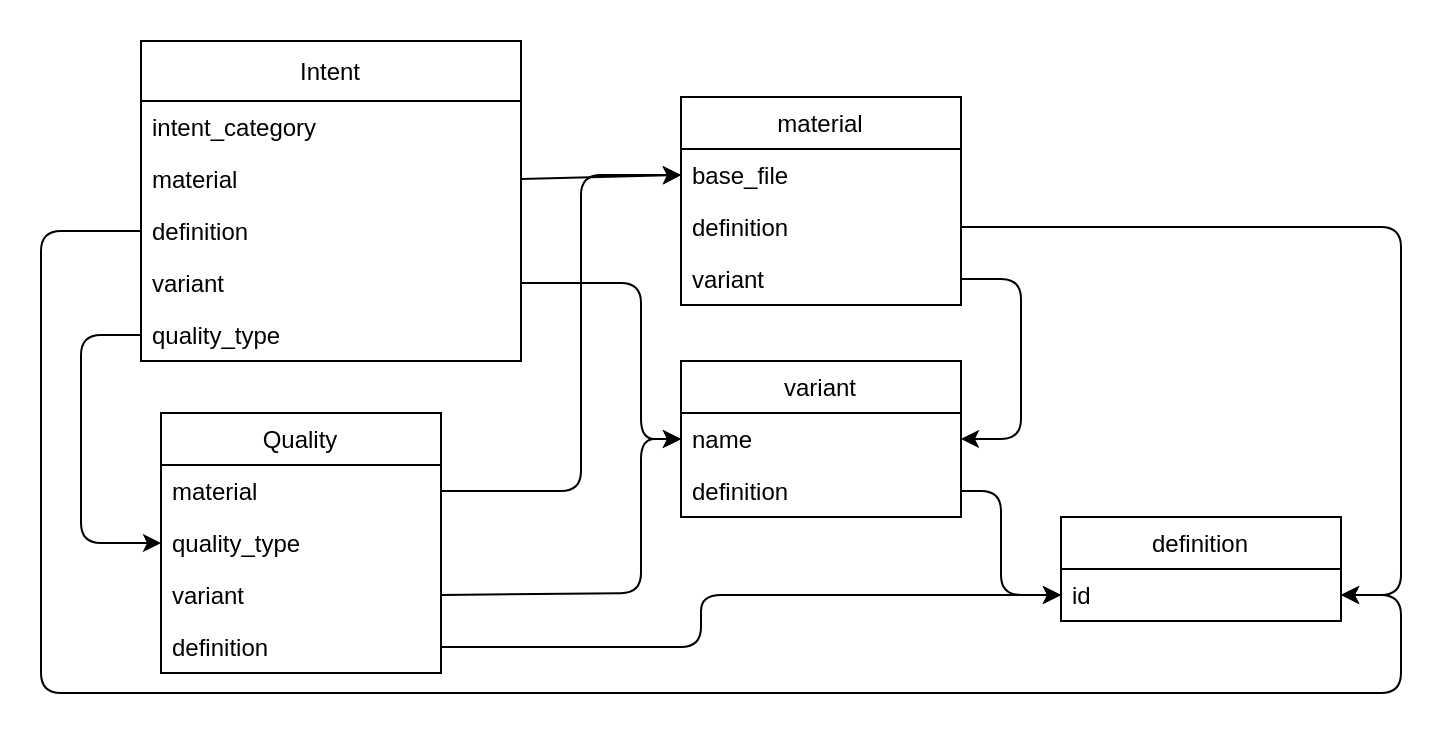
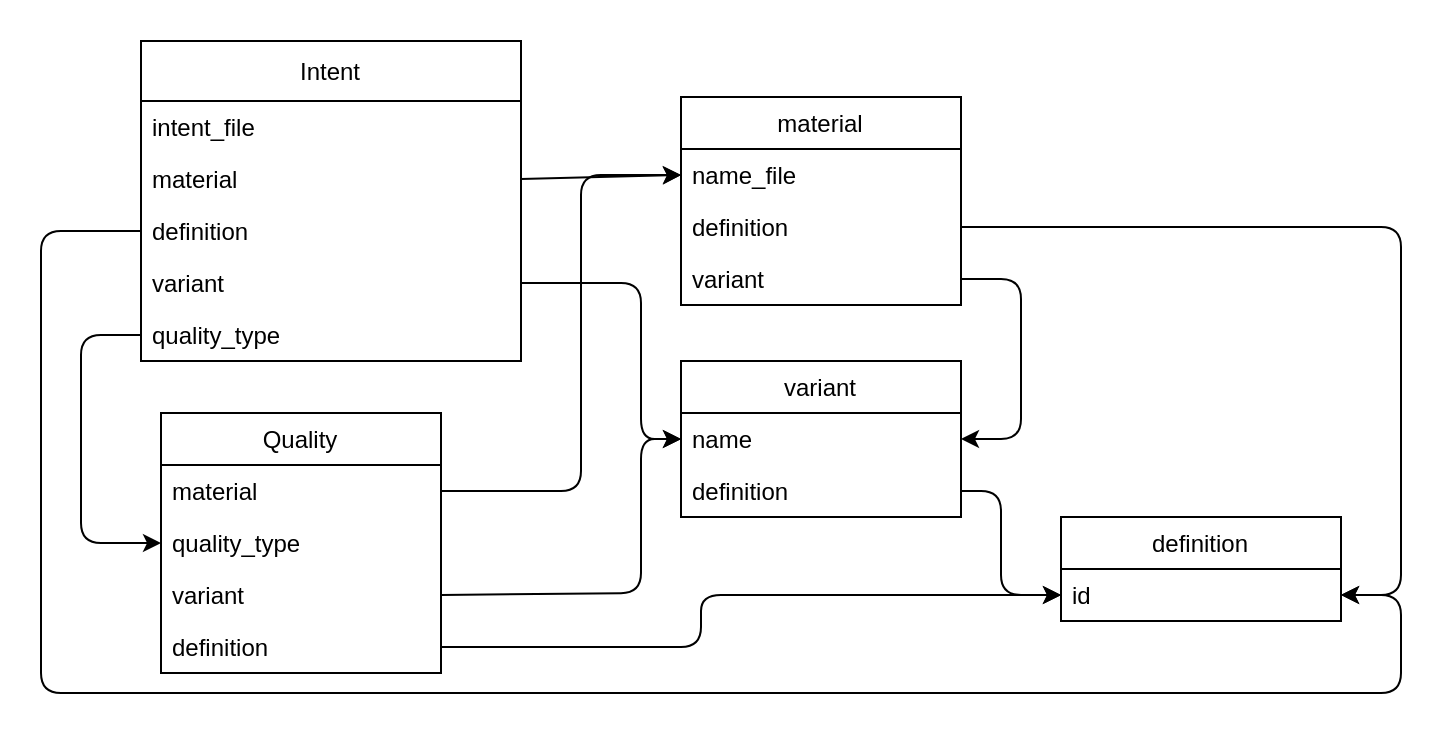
node "intent_category": label "intent_category" -> "intent_file"
node "base_file": label "base_file" -> "name_file"
